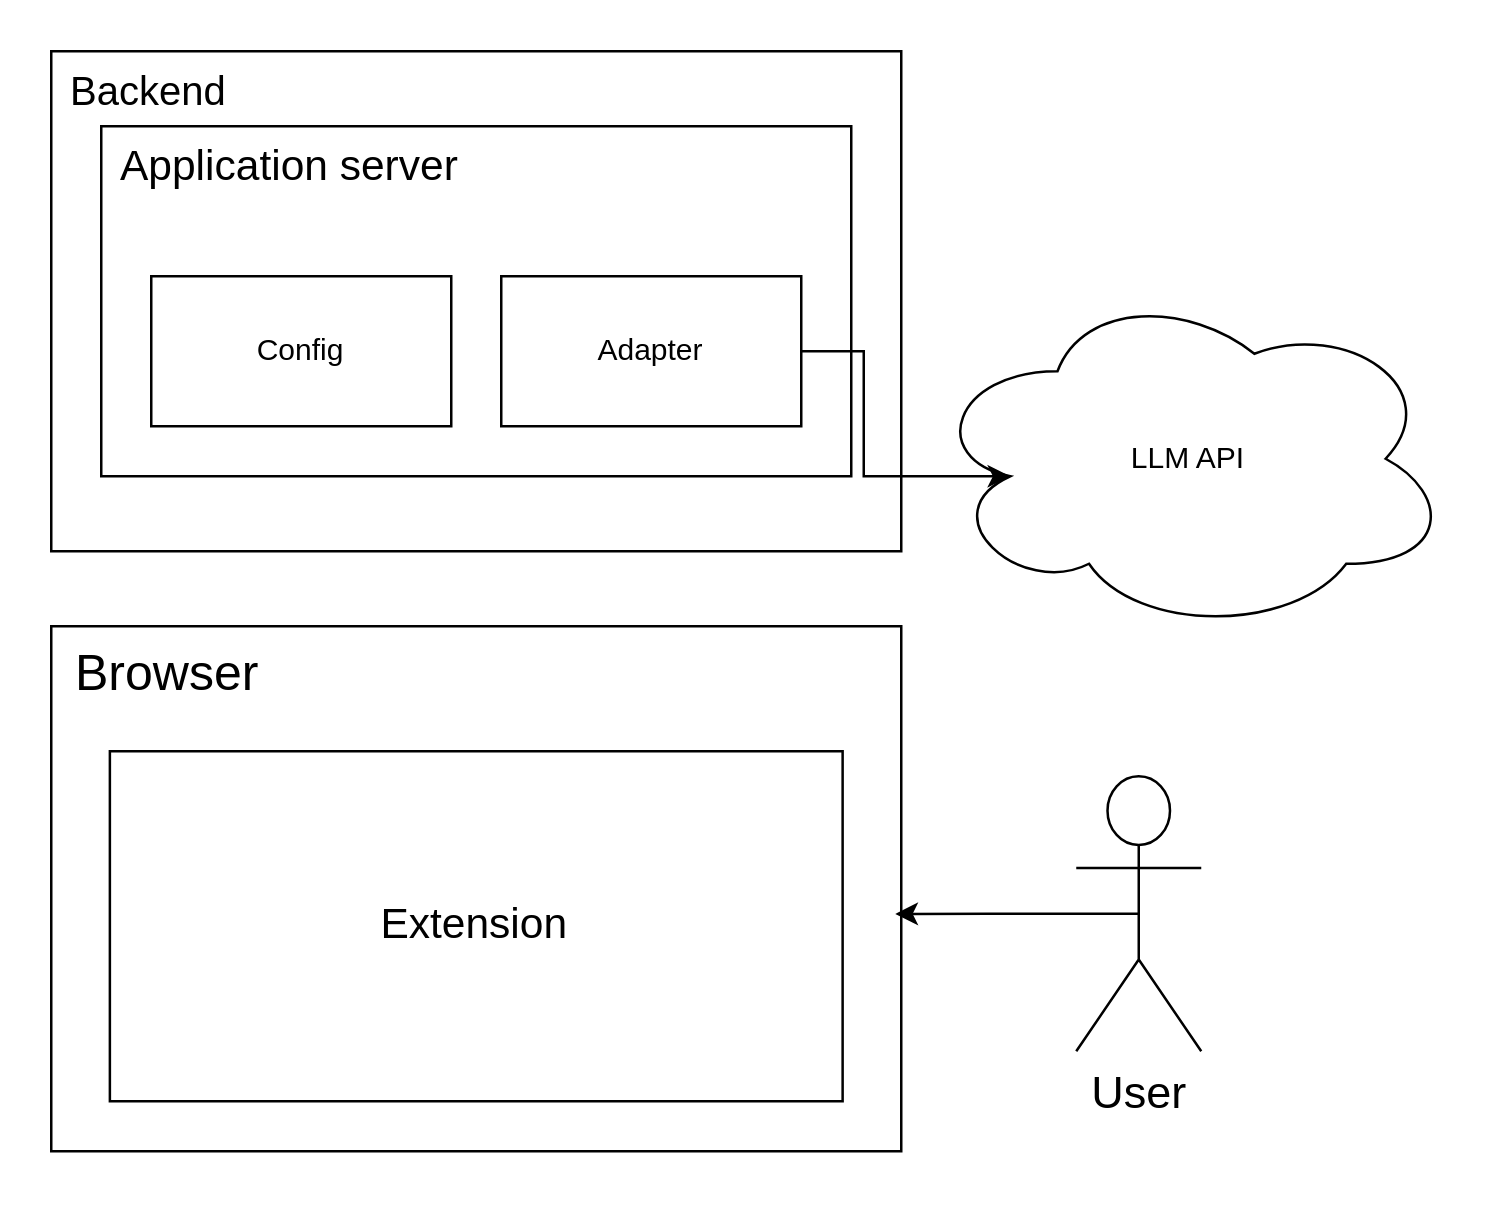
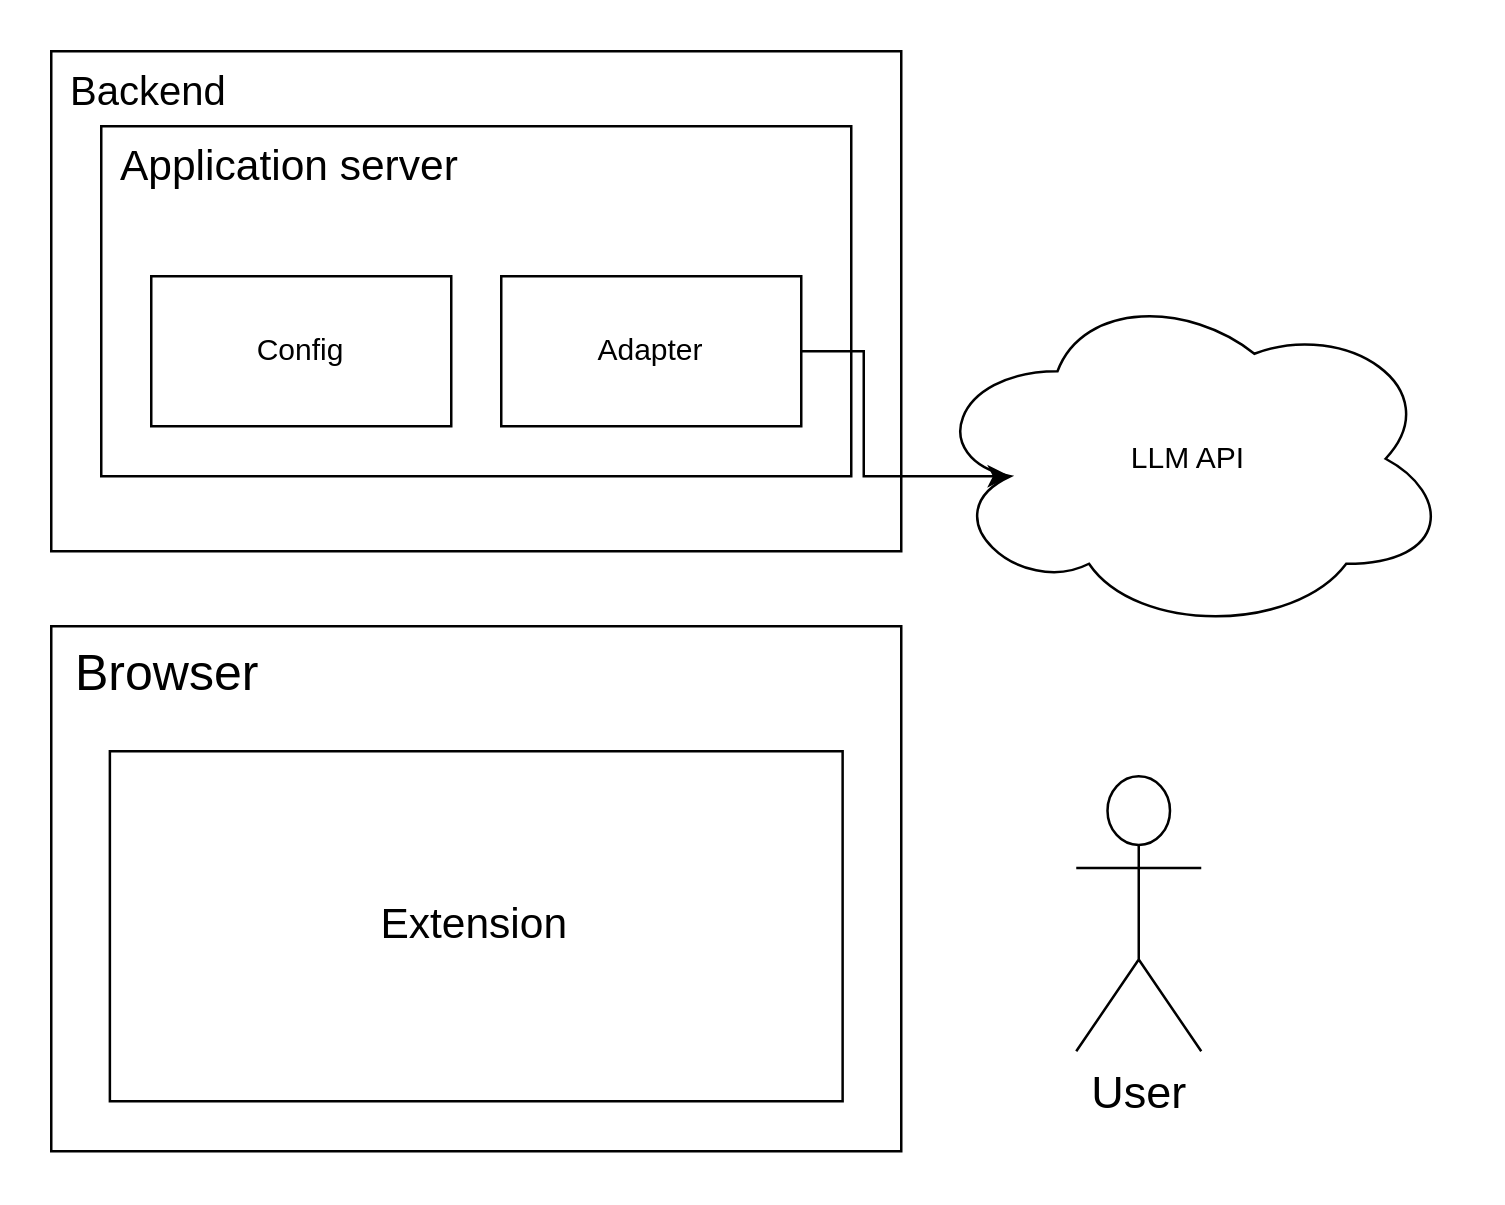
edge "User" -> "Browser": removed
